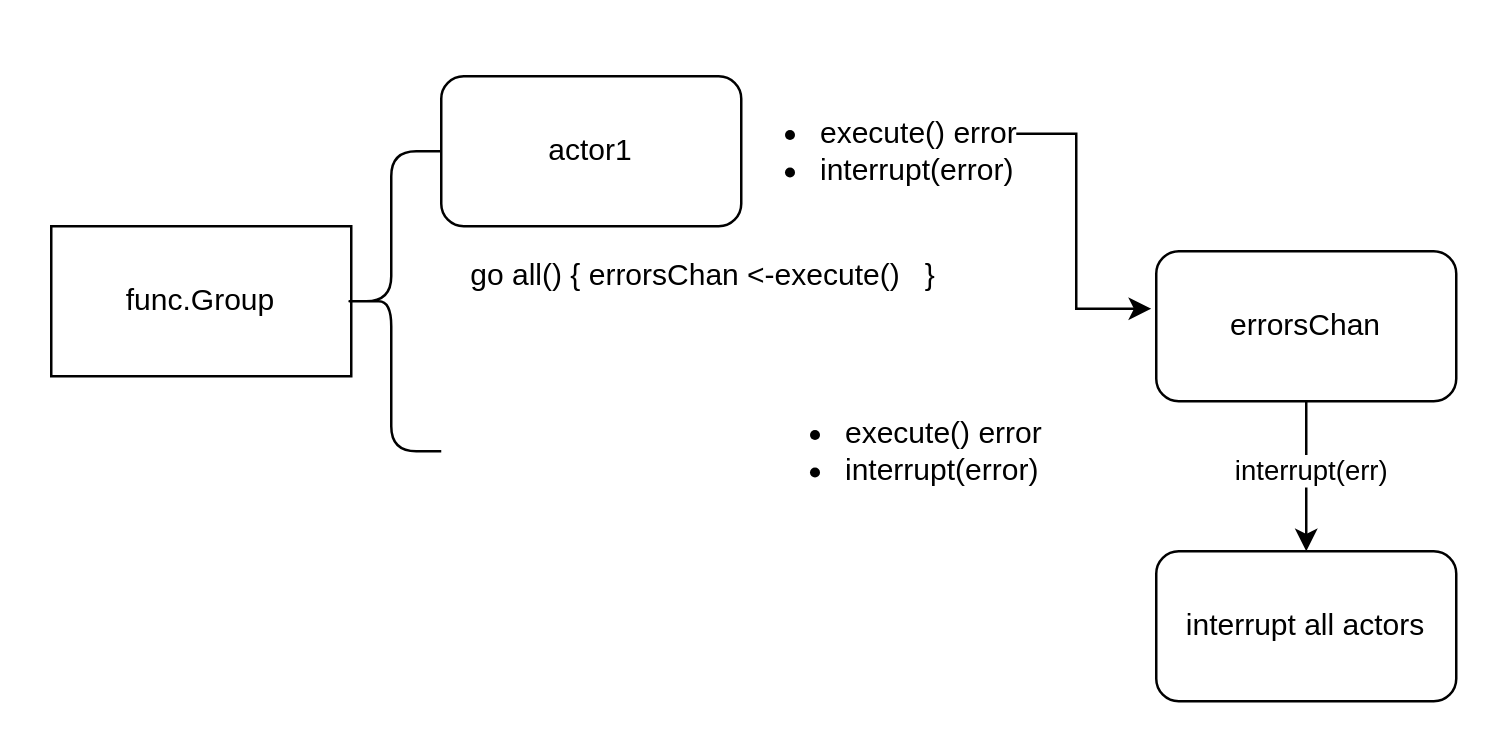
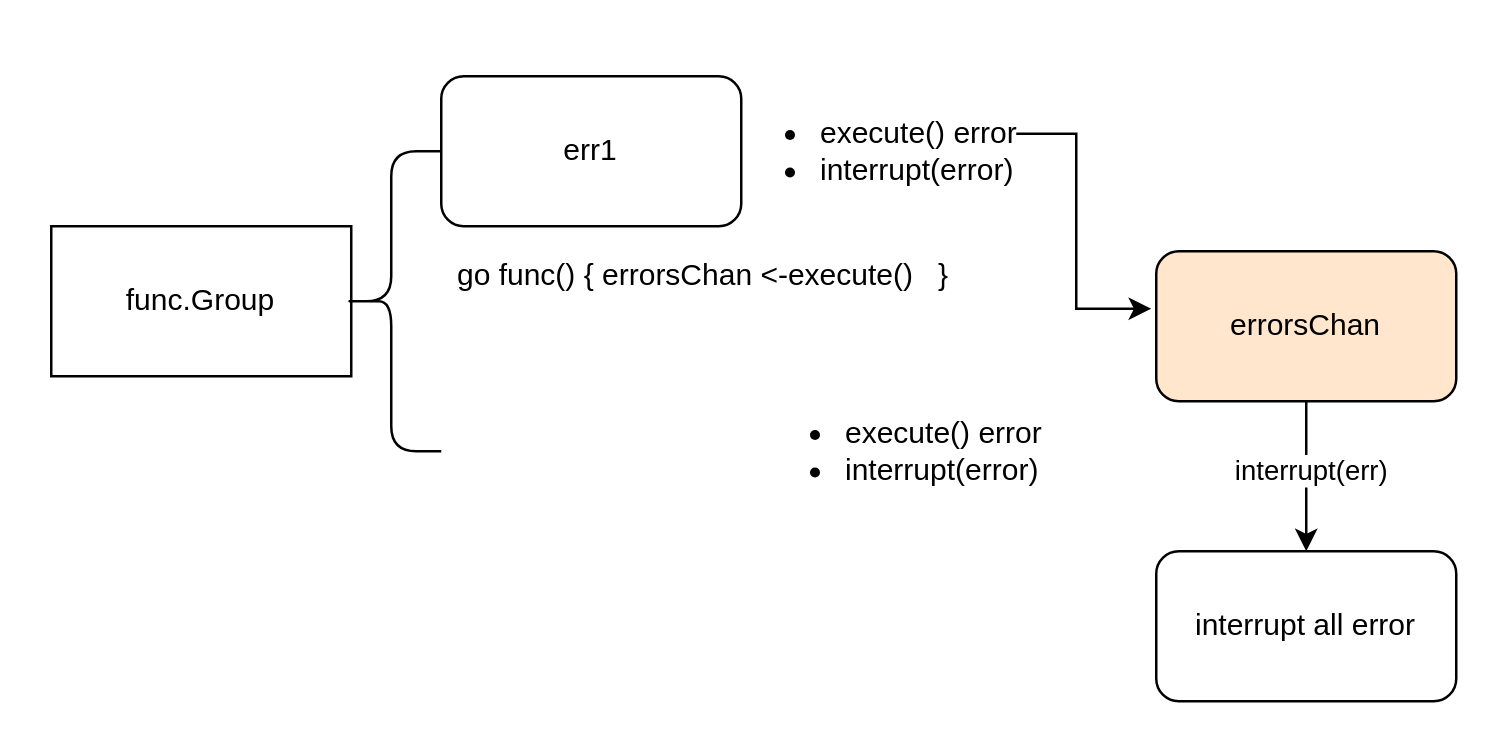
node "actor1": label "actor1" -> "err1"
node "go all() { errorsChan <-execute() }": label "go all() { errorsChan <-execute() }" -> "go func() { errorsChan <-execute() }"
node "errorsChan": fillcolor #ffffff -> #ffe6cc
node "interrupt all actors": label "interrupt all actors" -> "interrupt all error"
